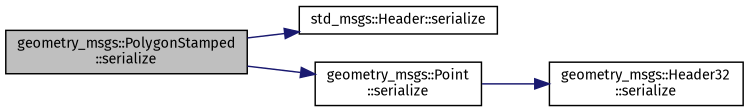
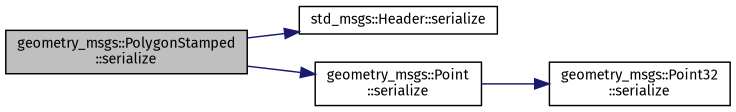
node "geometry_msgs::Header32 ::serialize": label "geometry_msgs::Header32 ::serialize" -> "geometry_msgs::Point32 ::serialize"
